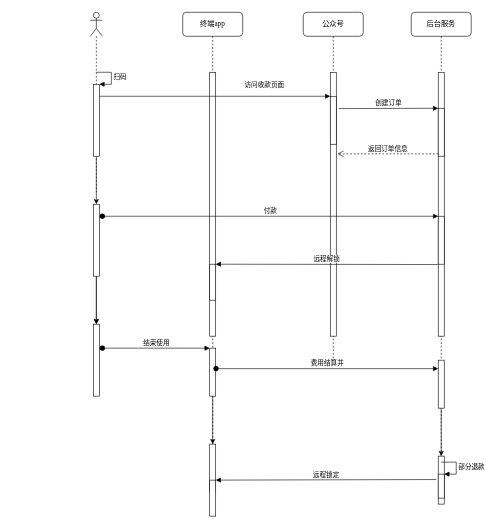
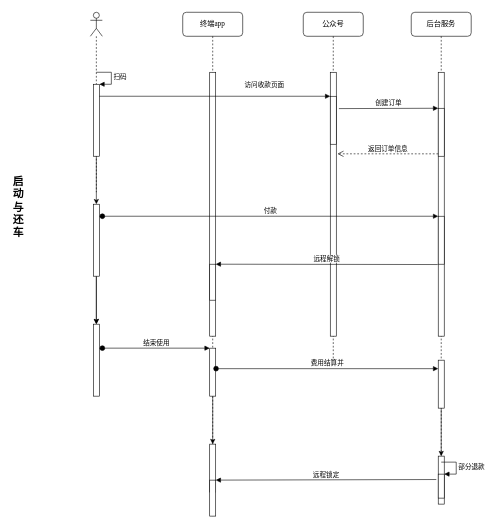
node "启动与还车": added
